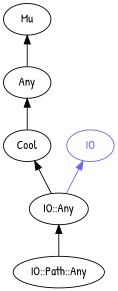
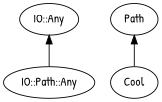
node "Mu": removed
node "Any": label "Any" -> "Path"
node "IO": removed
edge "IO::Any" -> "Cool": removed
